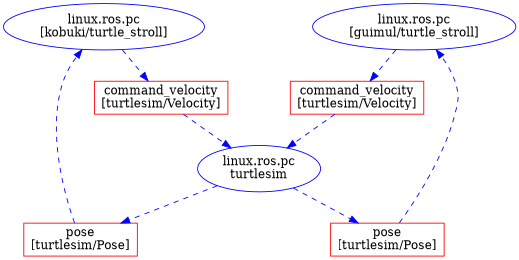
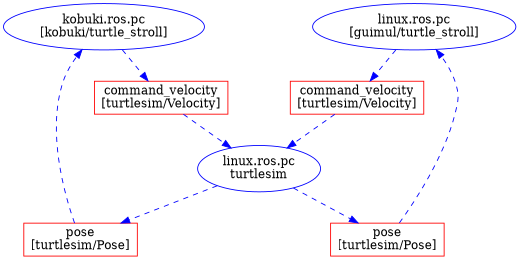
node "linux.ros.pc [kobuki/turtle_stroll]": label "linux.ros.pc [kobuki/turtle_stroll]" -> "kobuki.ros.pc [kobuki/turtle_stroll]"
